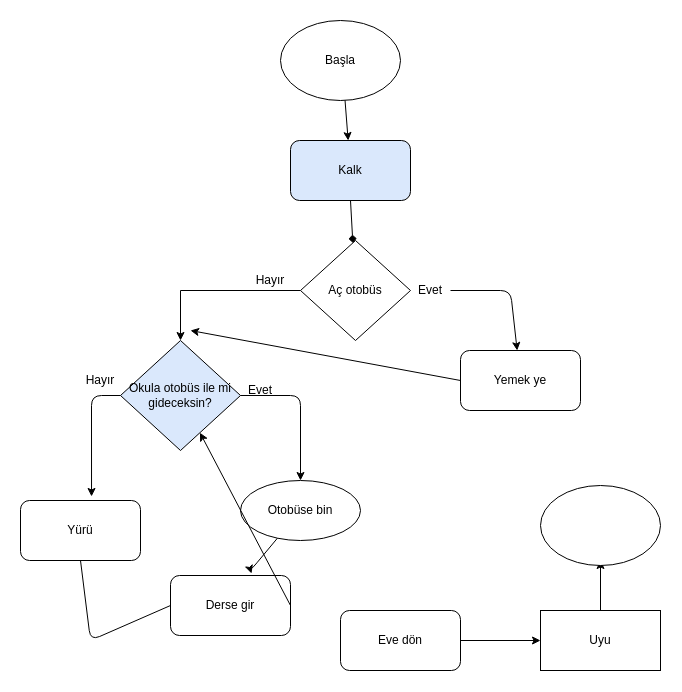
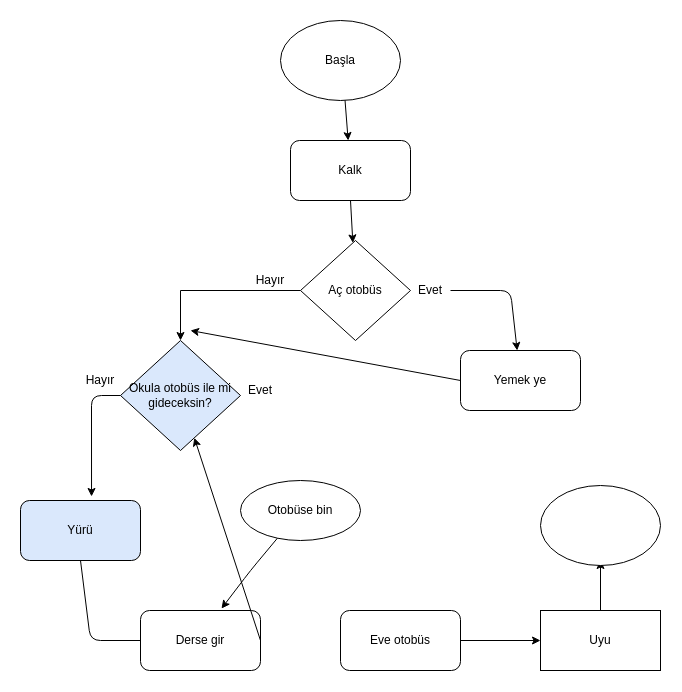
node "Kalk": fillcolor #dae8fc -> #ffffff
edge "Kalk" -> "Aç otobüs": arrowhead diamond -> classic
edge "Okula otobüs ile mi gideceksin?" -> "Otobüse bin": removed
node "Yürü": fillcolor #ffffff -> #dae8fc
node "Derse gir": moved (231, 606) -> (201, 641)
node "Eve dön": label "Eve dön" -> "Eve otobüs"
